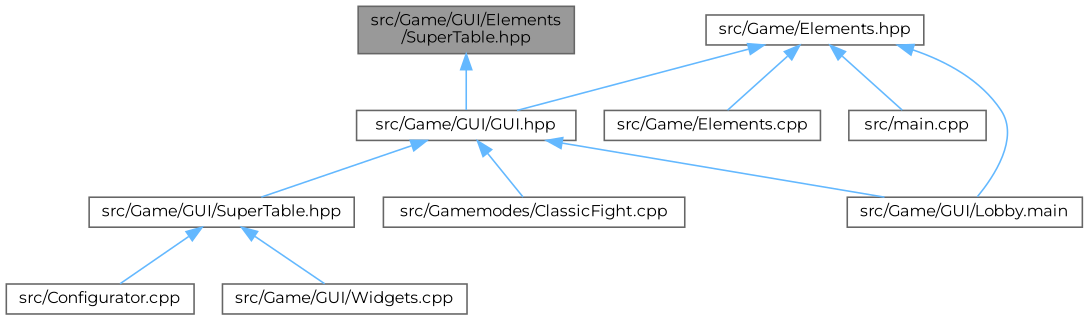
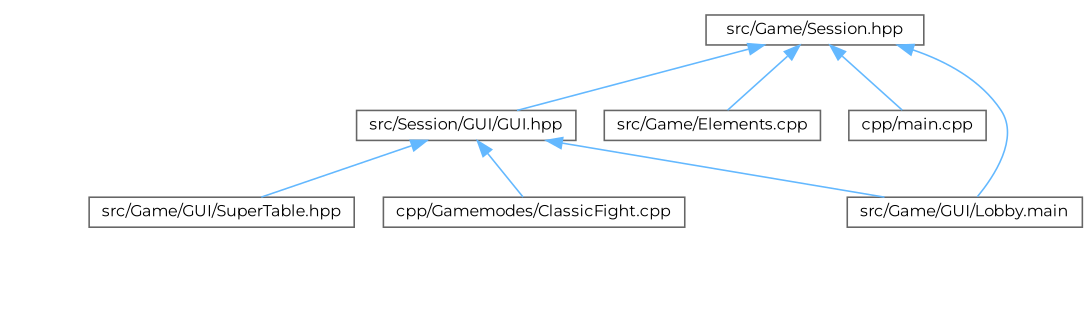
node "src/Game/GUI/Elements /SuperTable.hpp": removed
node "src/Game/Elements.hpp": label "src/Game/Elements.hpp" -> "src/Game/Session.hpp"
node "src/Game/GUI/GUI.hpp": label "src/Game/GUI/GUI.hpp" -> "src/Session/GUI/GUI.hpp"
node "src/main.cpp": label "src/main.cpp" -> "cpp/main.cpp"
node "src/Gamemodes/ClassicFight.cpp": label "src/Gamemodes/ClassicFight.cpp" -> "cpp/Gamemodes/ClassicFight.cpp"
node "src/Configurator.cpp": removed
node "src/Game/GUI/Widgets.cpp": removed
